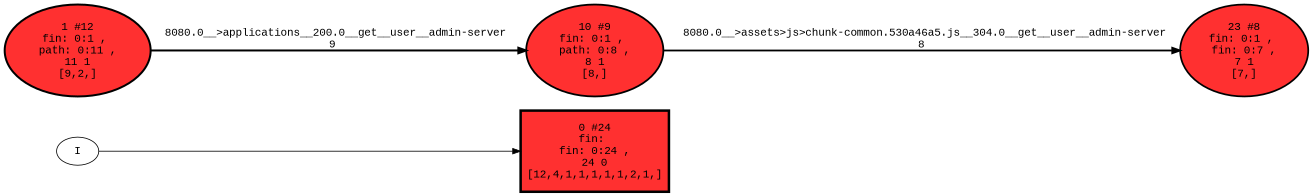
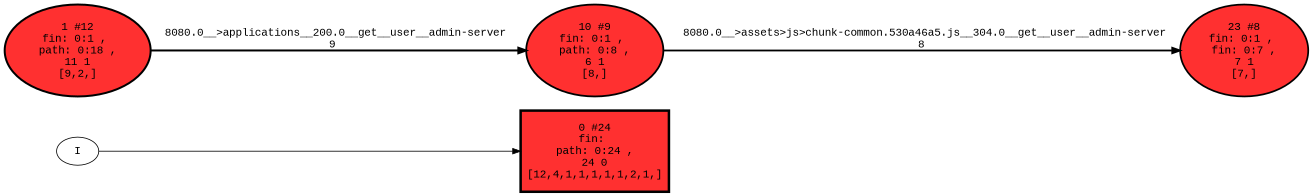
node "1 #12 fin: 0:1 , path: 0:11 , 11 1 [9,2,]": label "1 #12 fin: 0:1 , path: 0:11 , 11 1 [9,2,]" -> "1 #12 fin: 0:1 , path: 0:18 , 11 1 [9,2,]"
node "10 #9 fin: 0:1 , path: 0:8 , 8 1 [8,]": label "10 #9 fin: 0:1 , path: 0:8 , 8 1 [8,]" -> "10 #9 fin: 0:1 , path: 0:8 , 6 1 [8,]"
node "0 #24 fin: fin: 0:24 , 24 0 [12,4,1,1,1,1,1,2,1,]": label "0 #24 fin: fin: 0:24 , 24 0 [12,4,1,1,1,1,1,2,1,]" -> "0 #24 fin: path: 0:24 , 24 0 [12,4,1,1,1,1,1,2,1,]"
